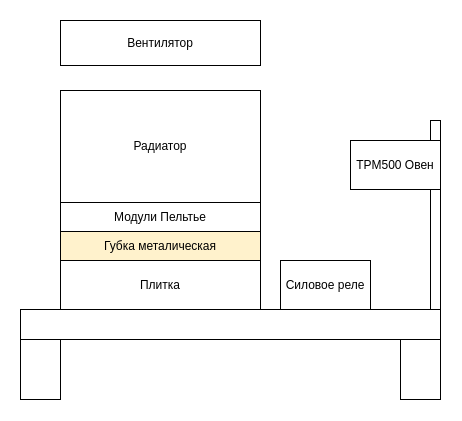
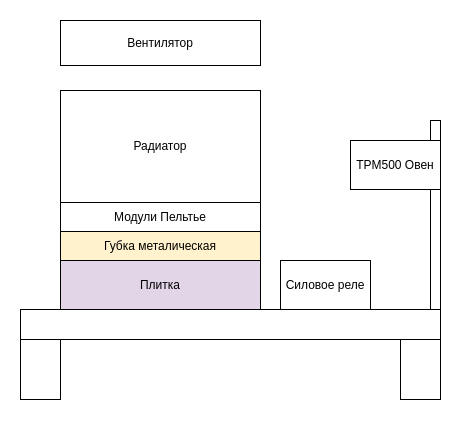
node "Плитка": fillcolor #ffffff -> #e1d5e7
